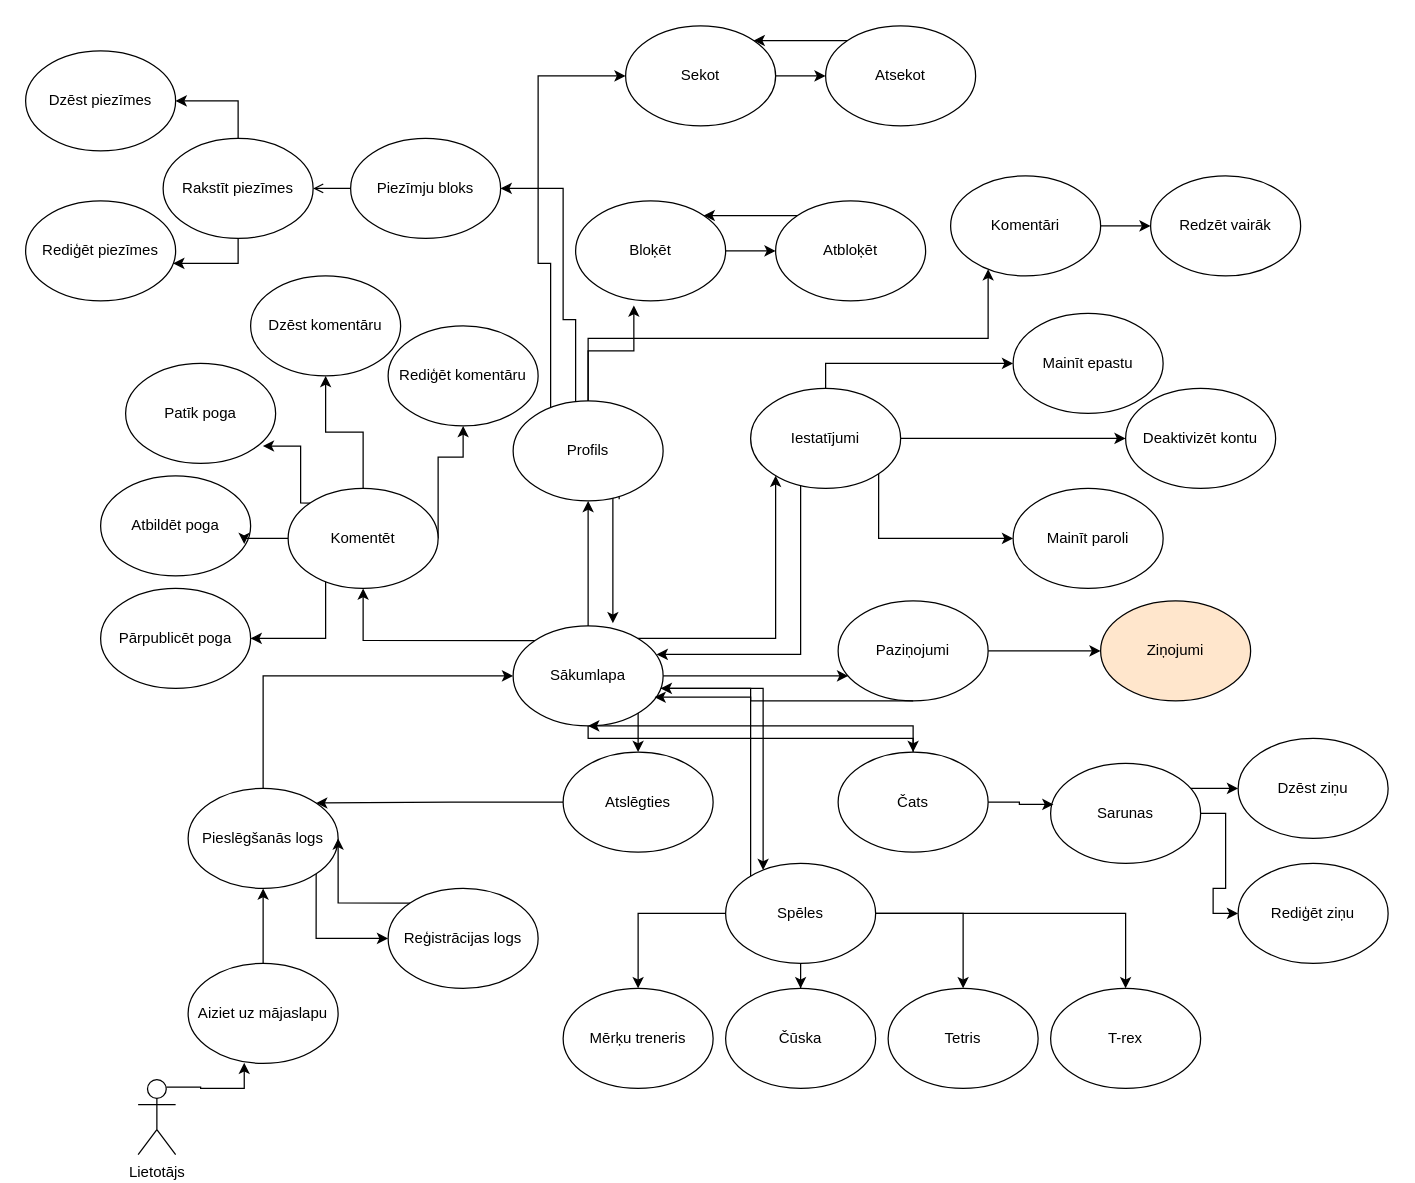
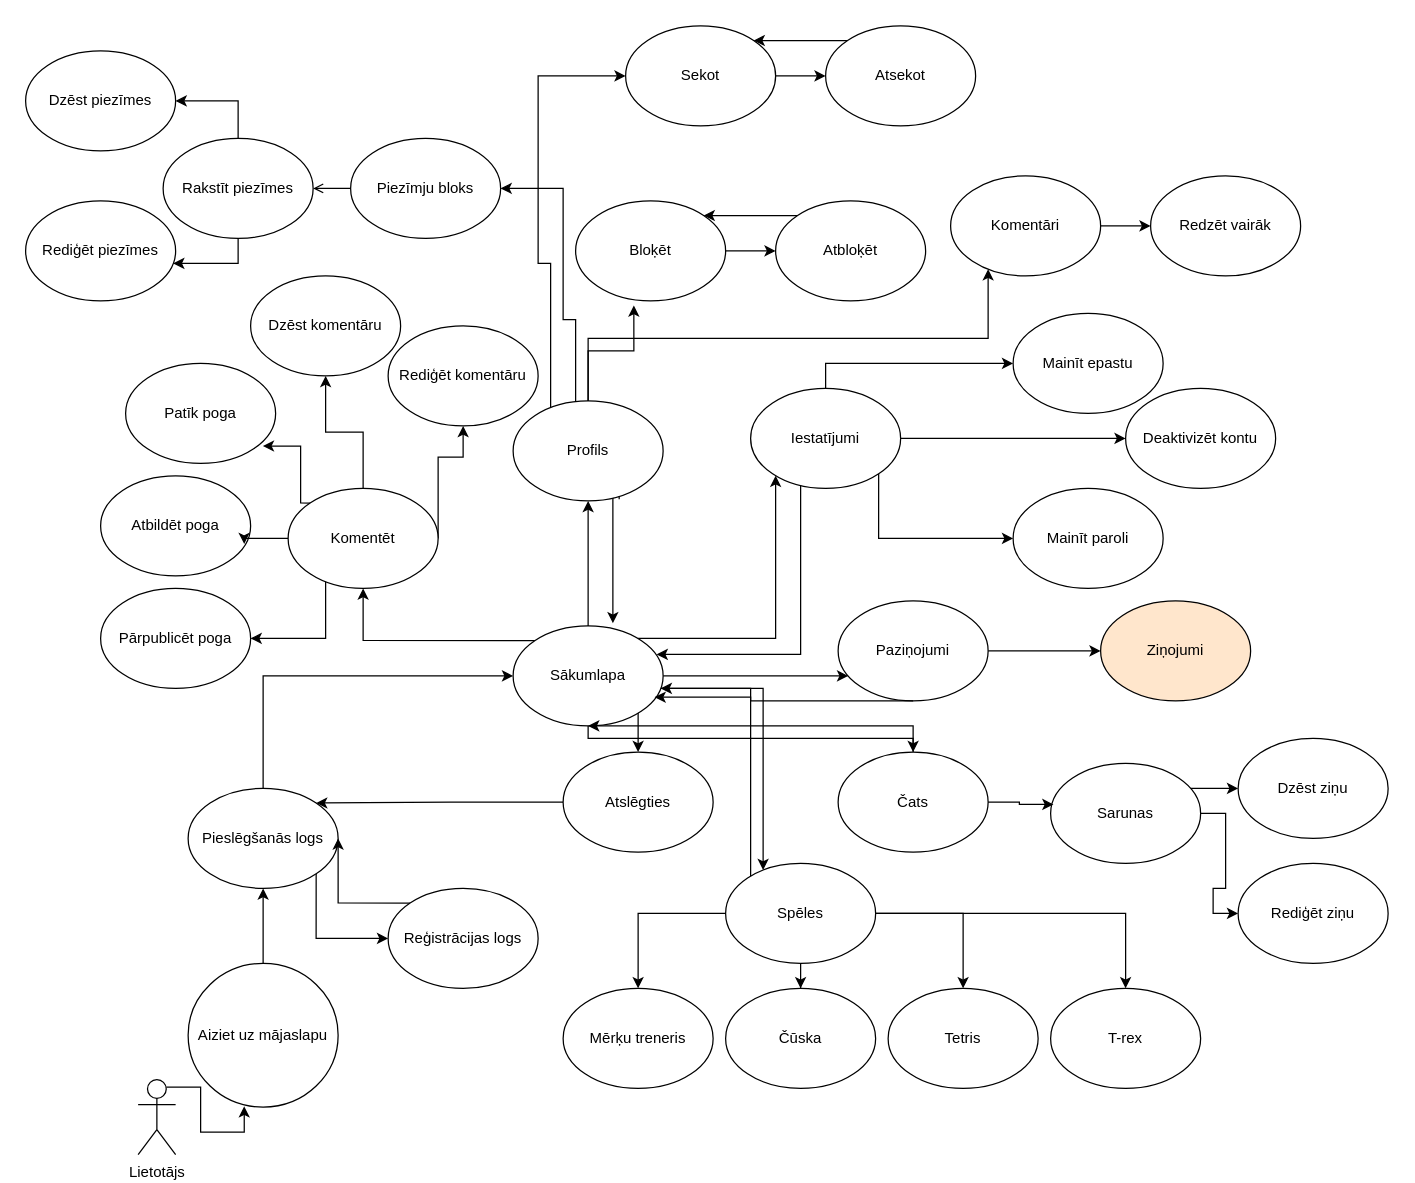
node "Aiziet uz mājaslapu": size 150x100 -> 150x144
